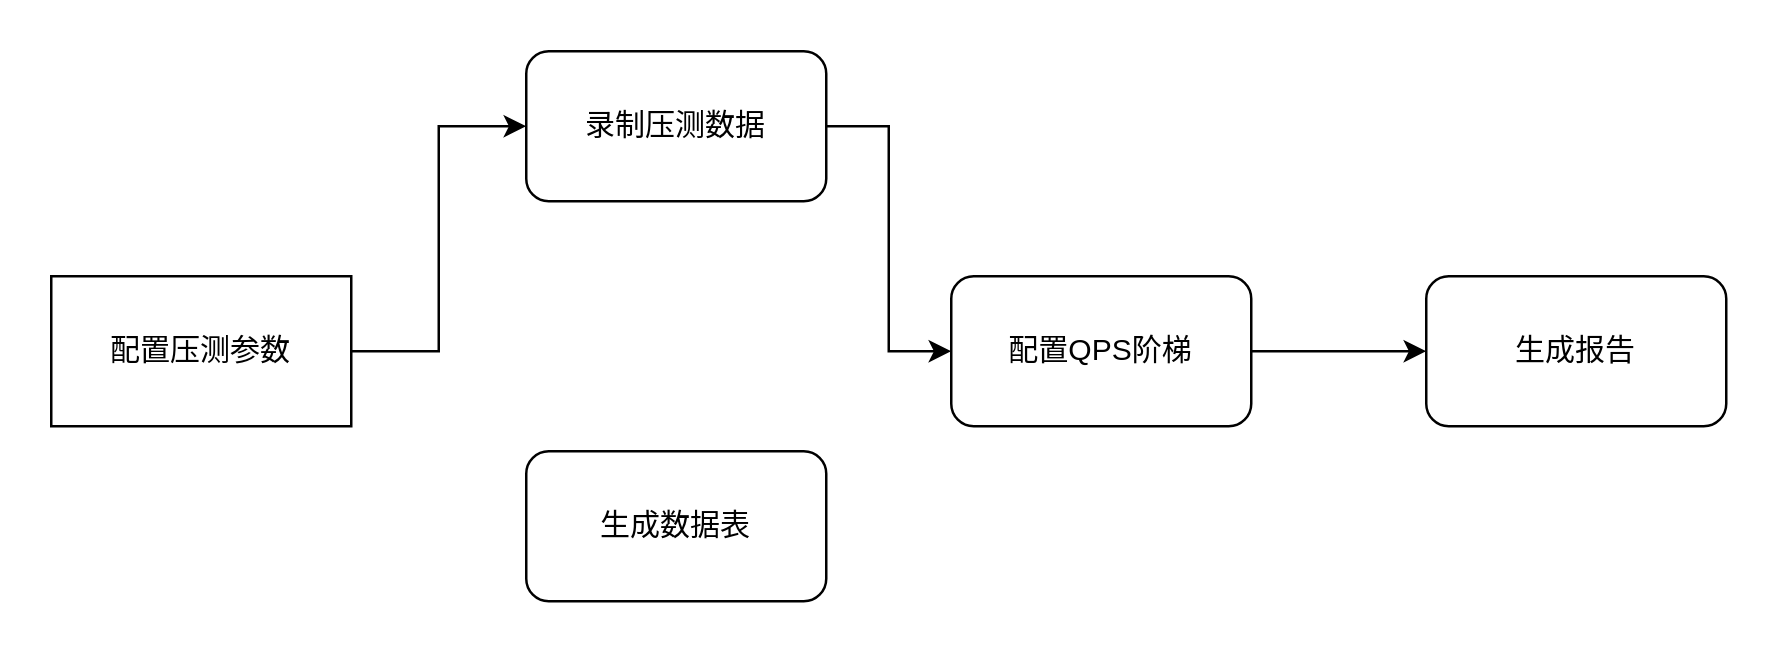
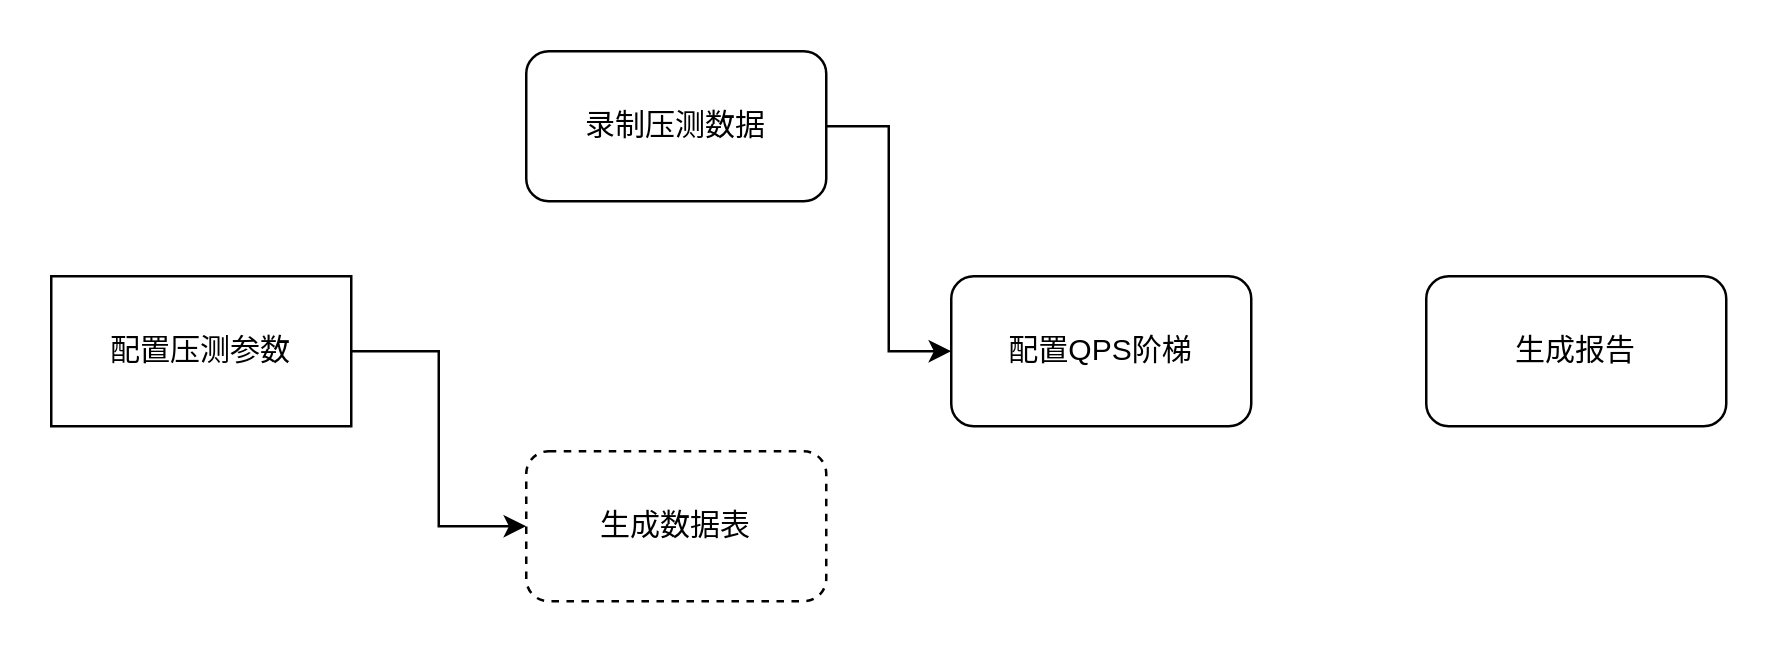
edge "配置压测参数" -> "录制压测数据": removed
edge "配置QPS阶梯" -> "生成报告": removed
edge "配置压测参数" -> "生成数据表": added
node "生成数据表": style solid -> dashed
